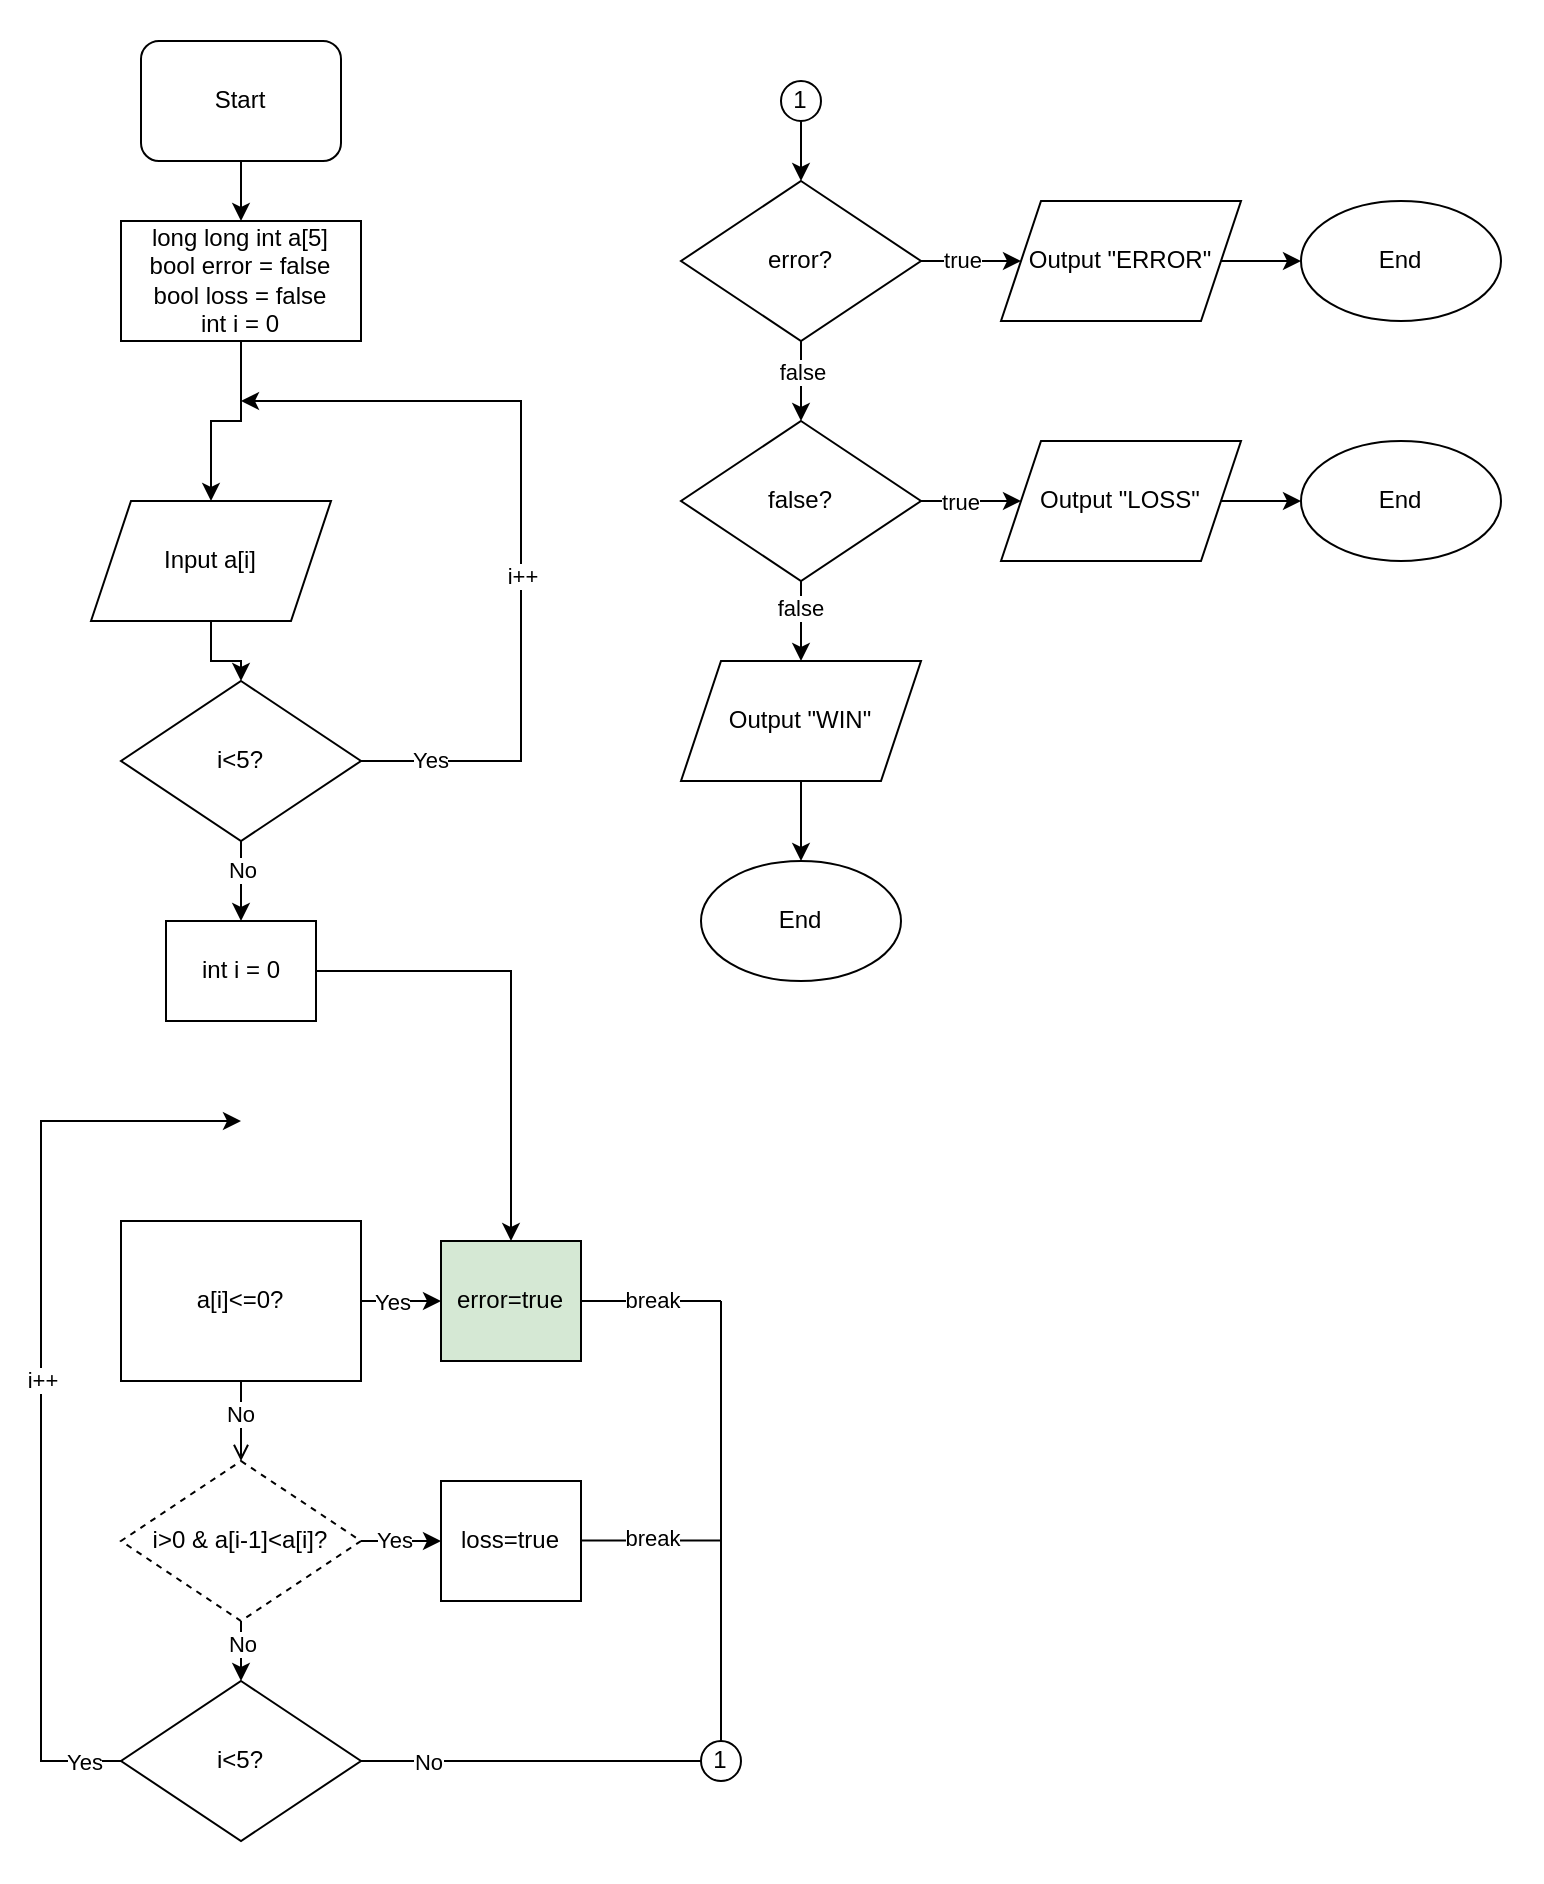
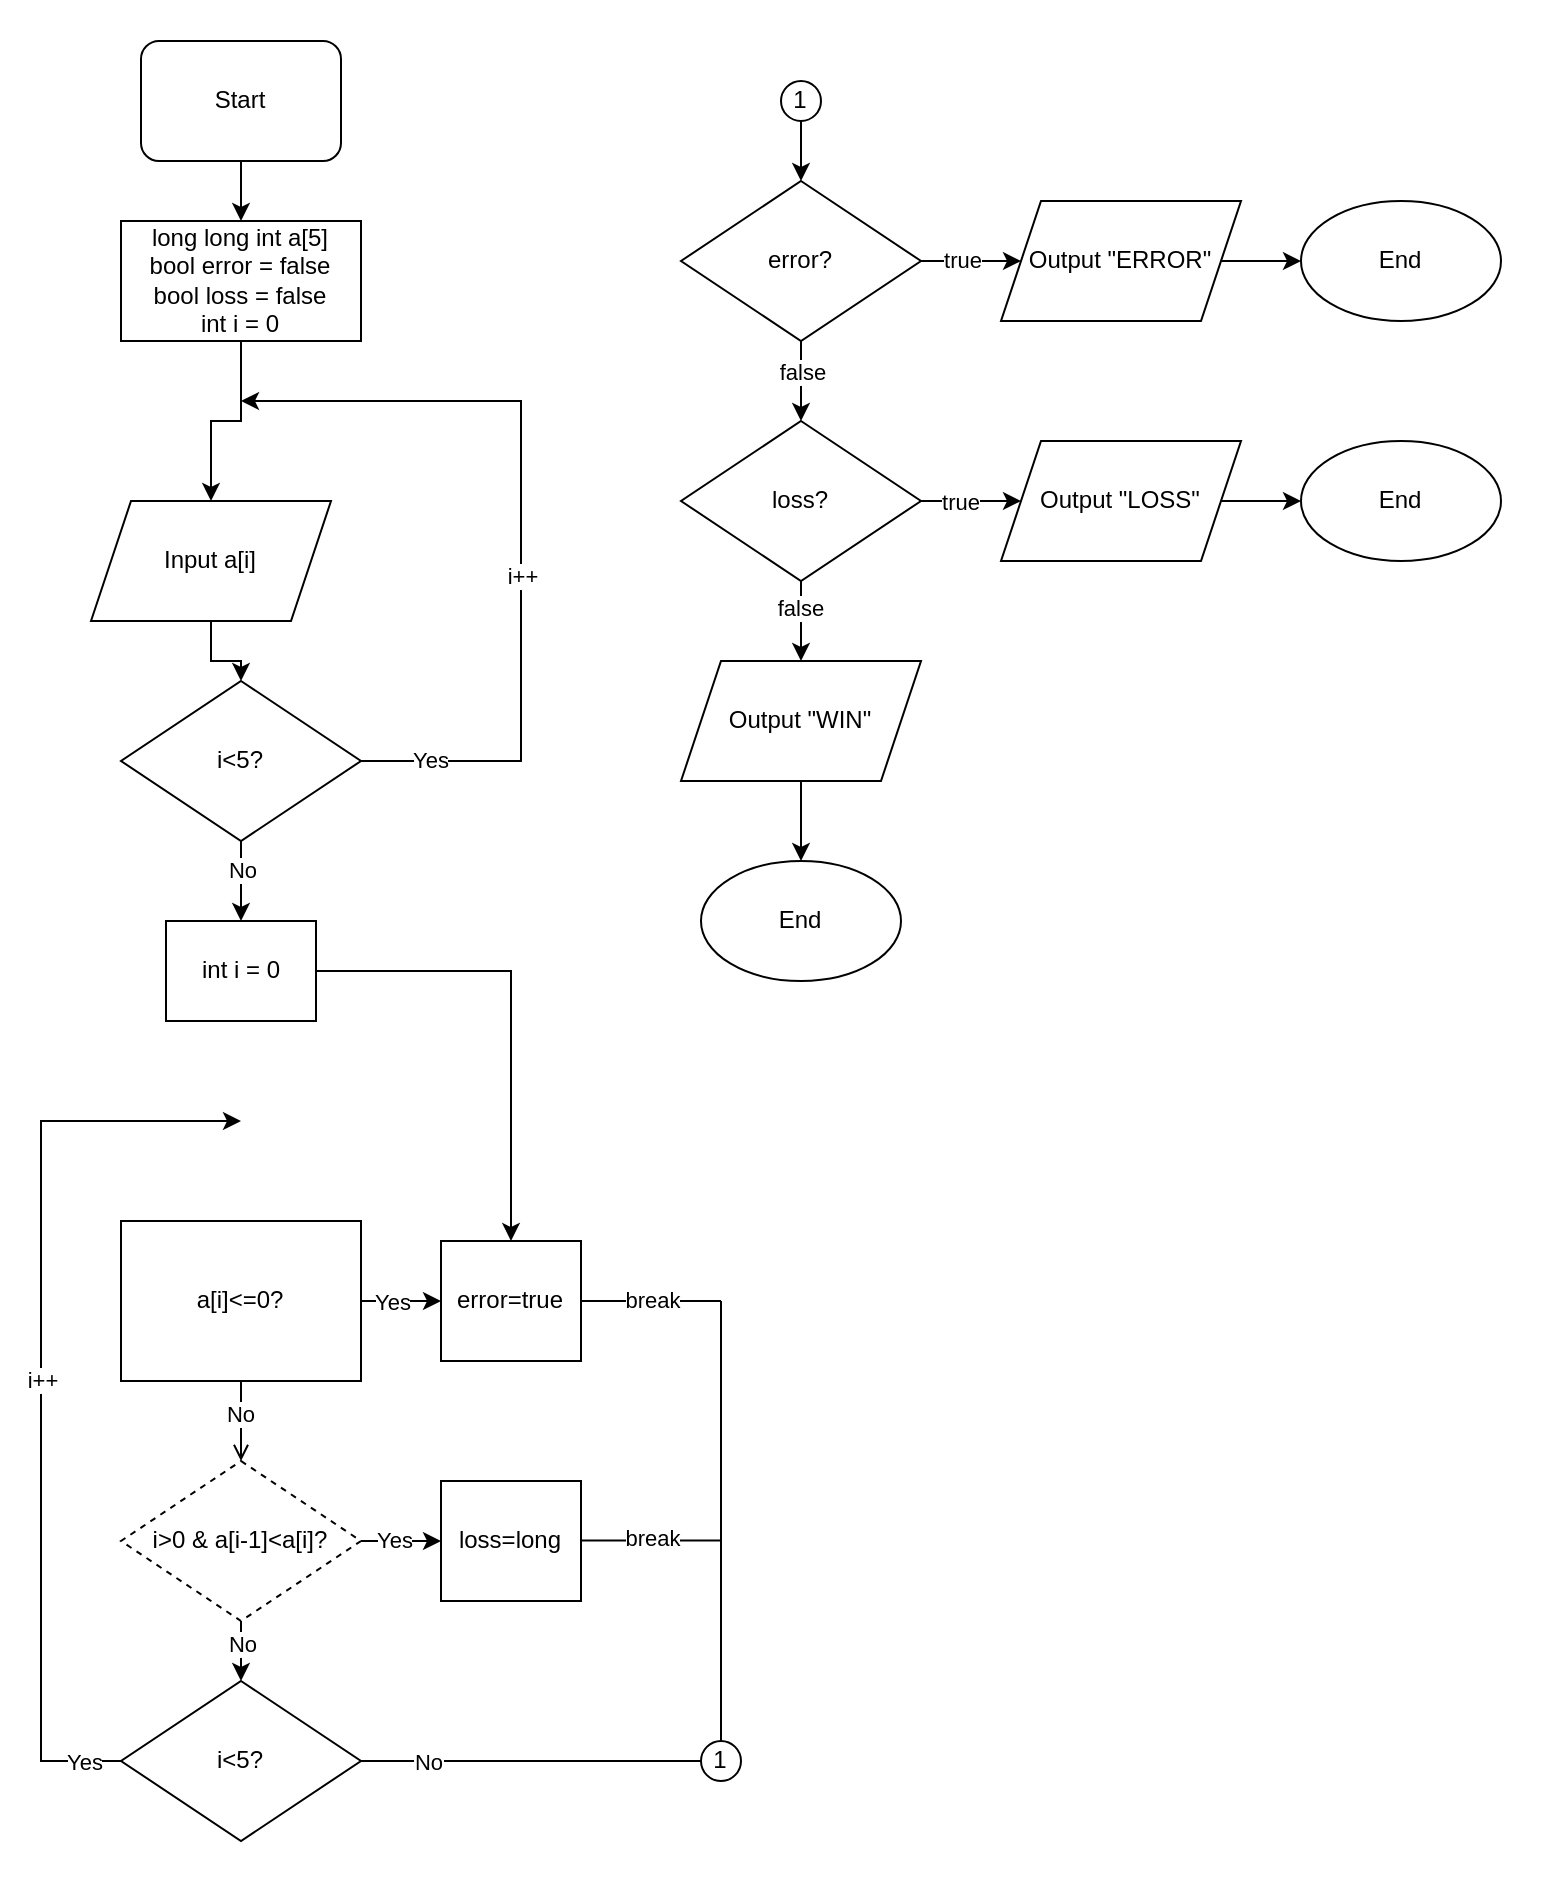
node "false?": label "false?" -> "loss?"
node "error=true": fillcolor #d5e8d4 -> #ffffff
node "loss=true": label "loss=true" -> "loss=long"
